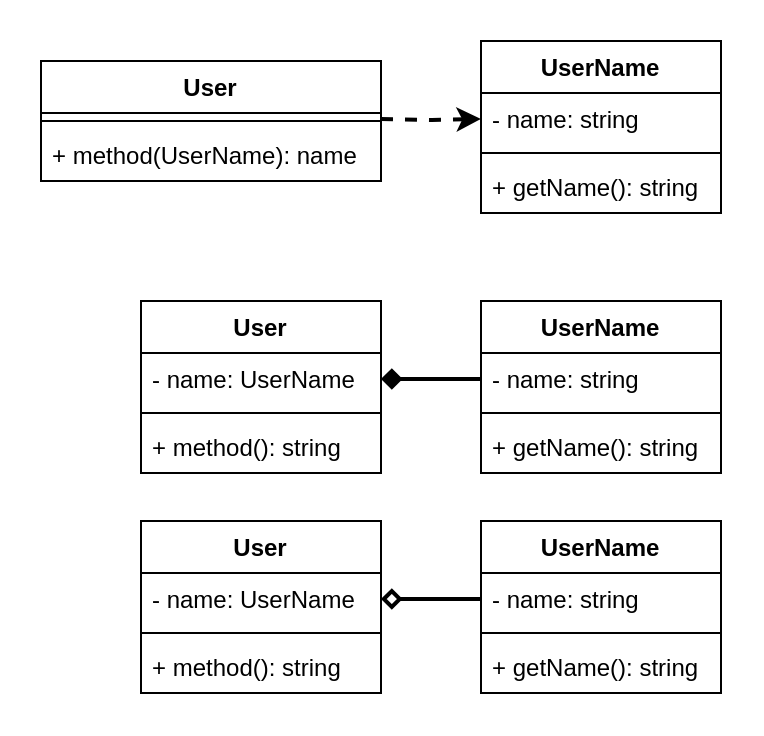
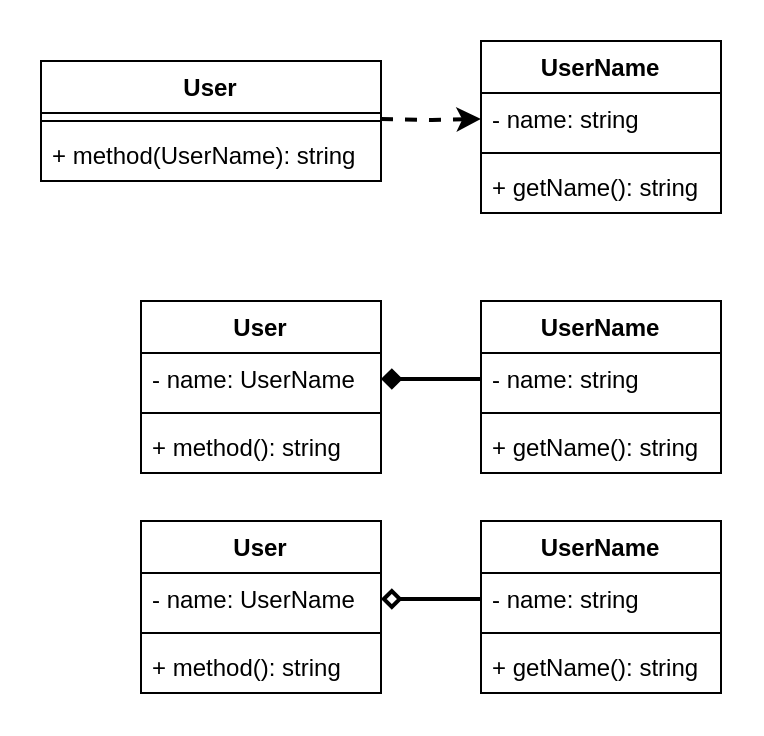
node "+ method(UserName): name": label "+ method(UserName): name" -> "+ method(UserName): string"
